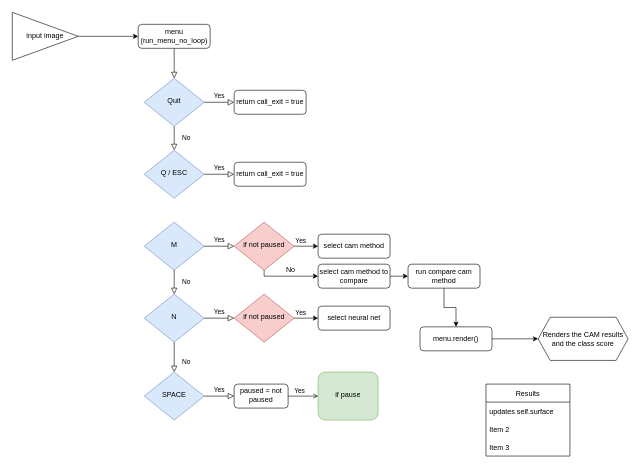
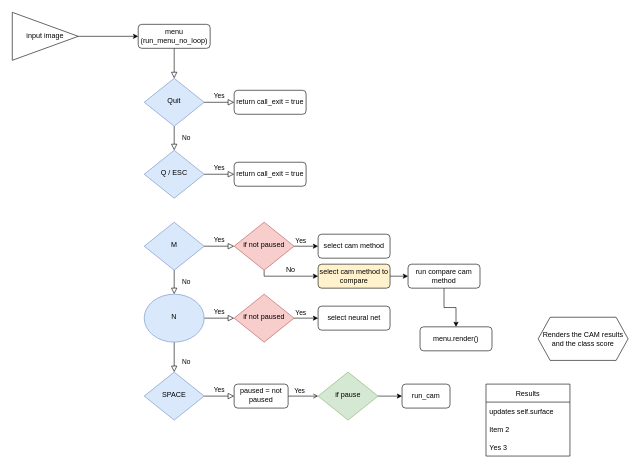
node "select cam method to compare": fillcolor #ffffff -> #fff2cc
node "N": shape diamond -> ellipse
edge "menu.render()" -> "Renders the CAM results and the class score": removed
node "if pause": shape rounded rectangle -> diamond
edge "if pause" -> "run_cam": added
node "run_cam": added
node "Item 3": label "Item 3" -> "Yes 3"
